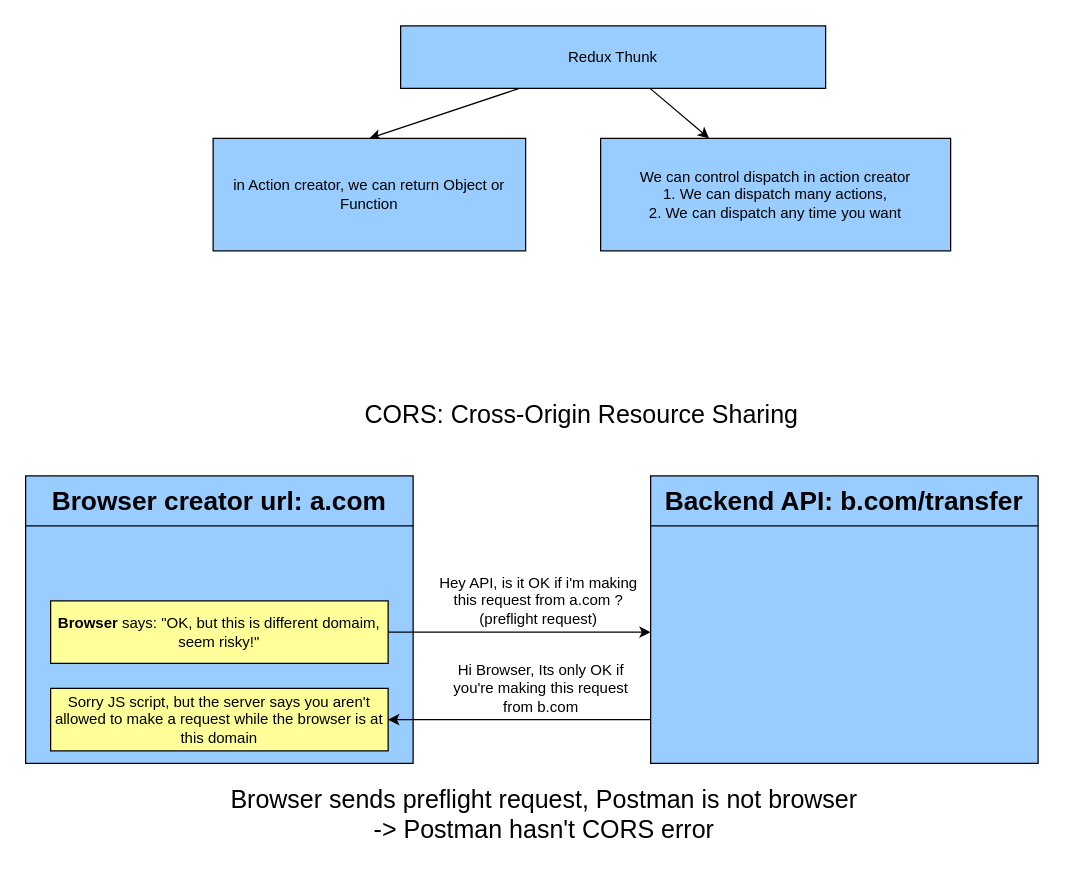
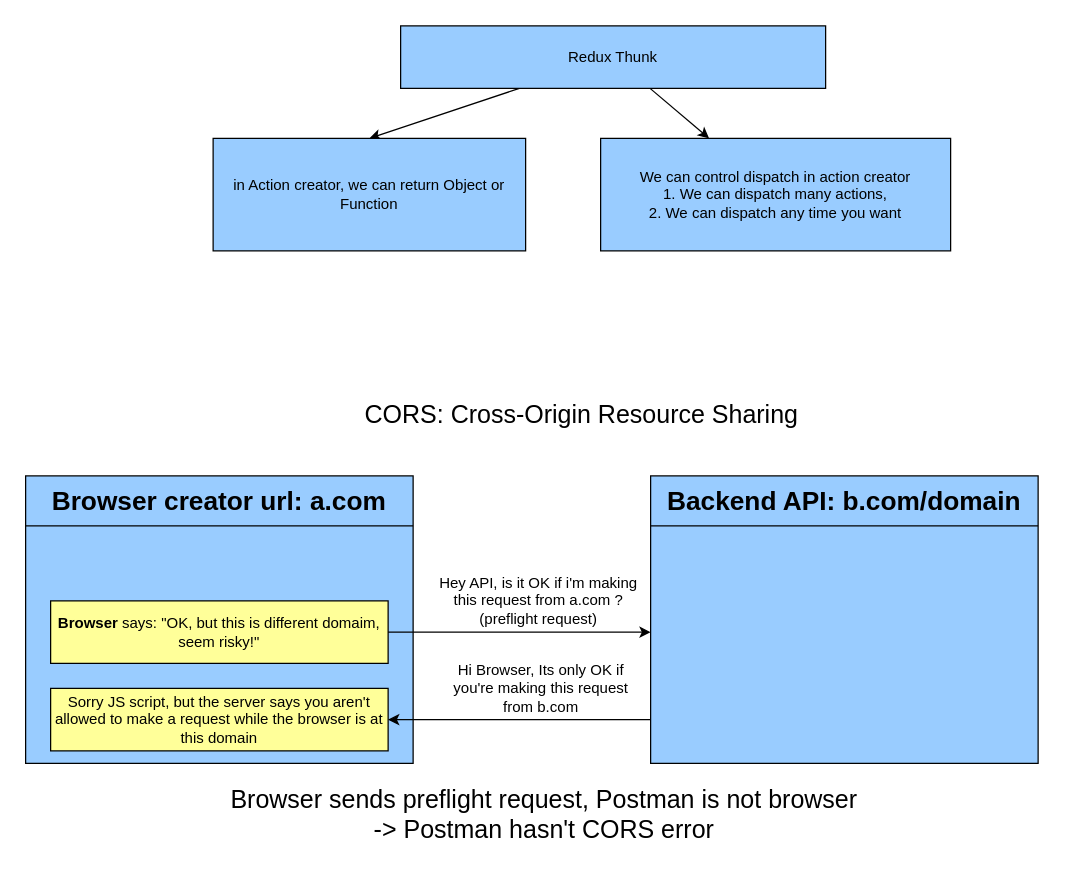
node "Backend API: b.com/transfer": label "Backend API: b.com/transfer" -> "Backend API: b.com/domain"
